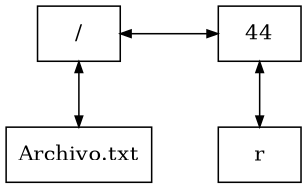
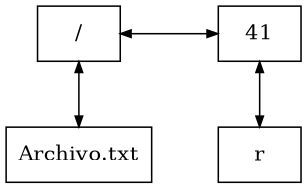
node "44": label "44" -> "41"
